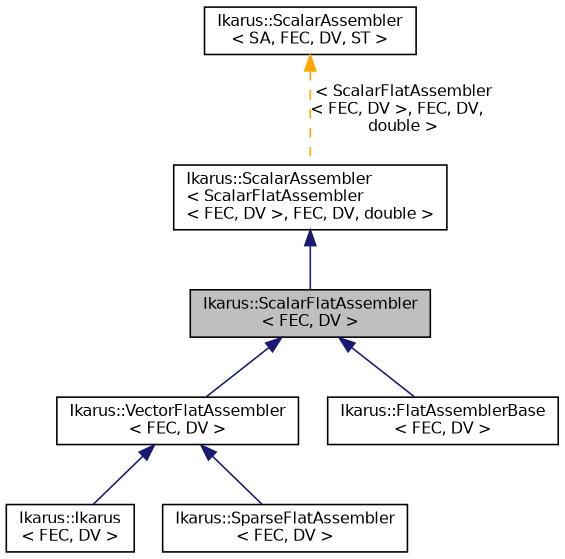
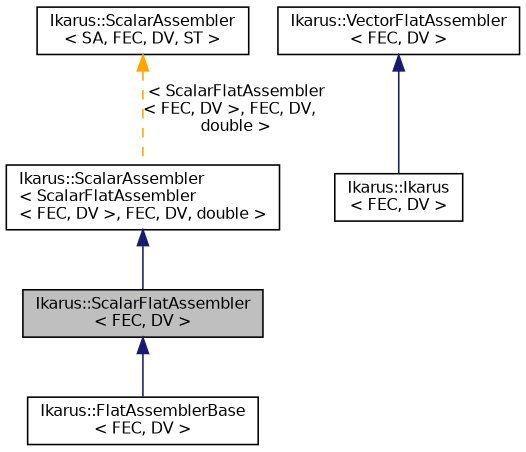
edge "Ikarus::VectorFlatAssembler < FEC, DV >" -> "Ikarus::ScalarFlatAssembler < FEC, DV >": removed
node "Ikarus::SparseFlatAssembler < FEC, DV >": removed
